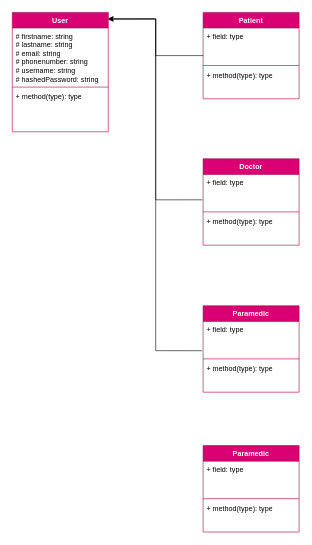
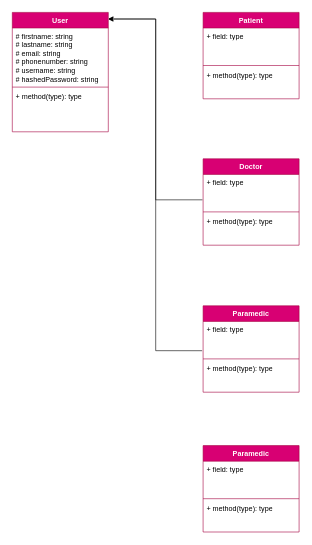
edge "Patient" -> "User": removed
